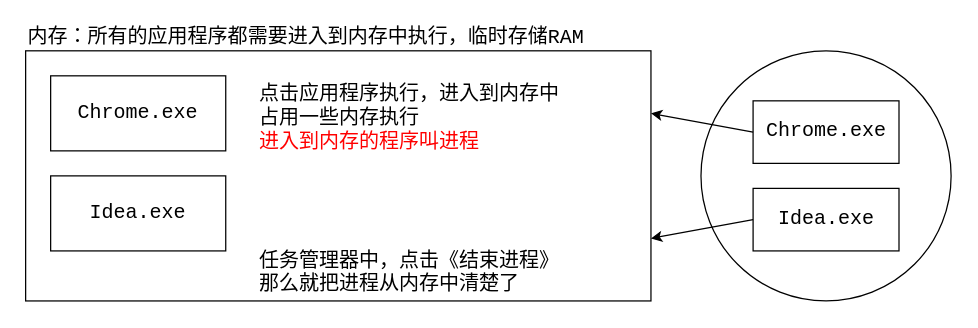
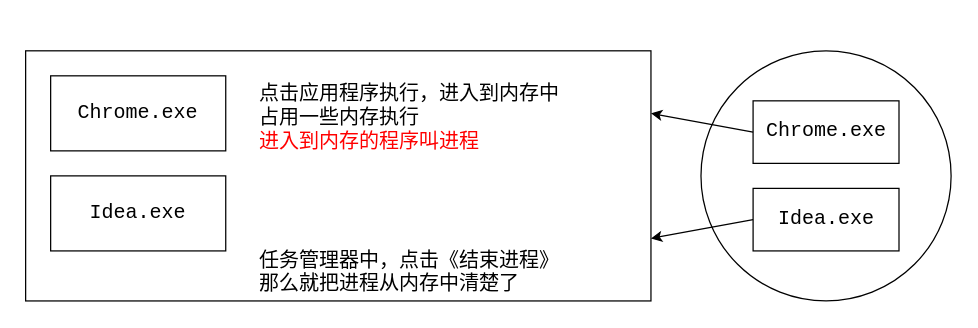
node "内存：所有的应用程序都需要进入到内存中执行，临时存储RAM": removed
